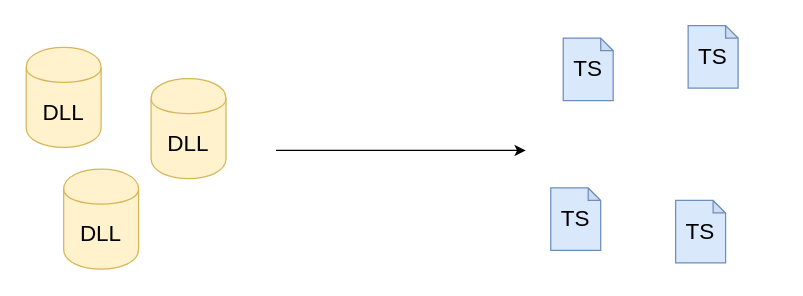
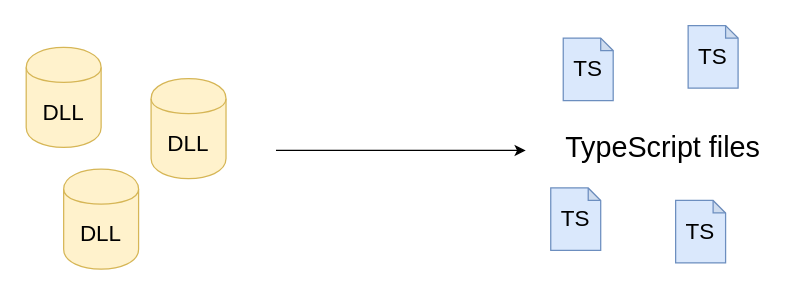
node "TypeScript files": added
